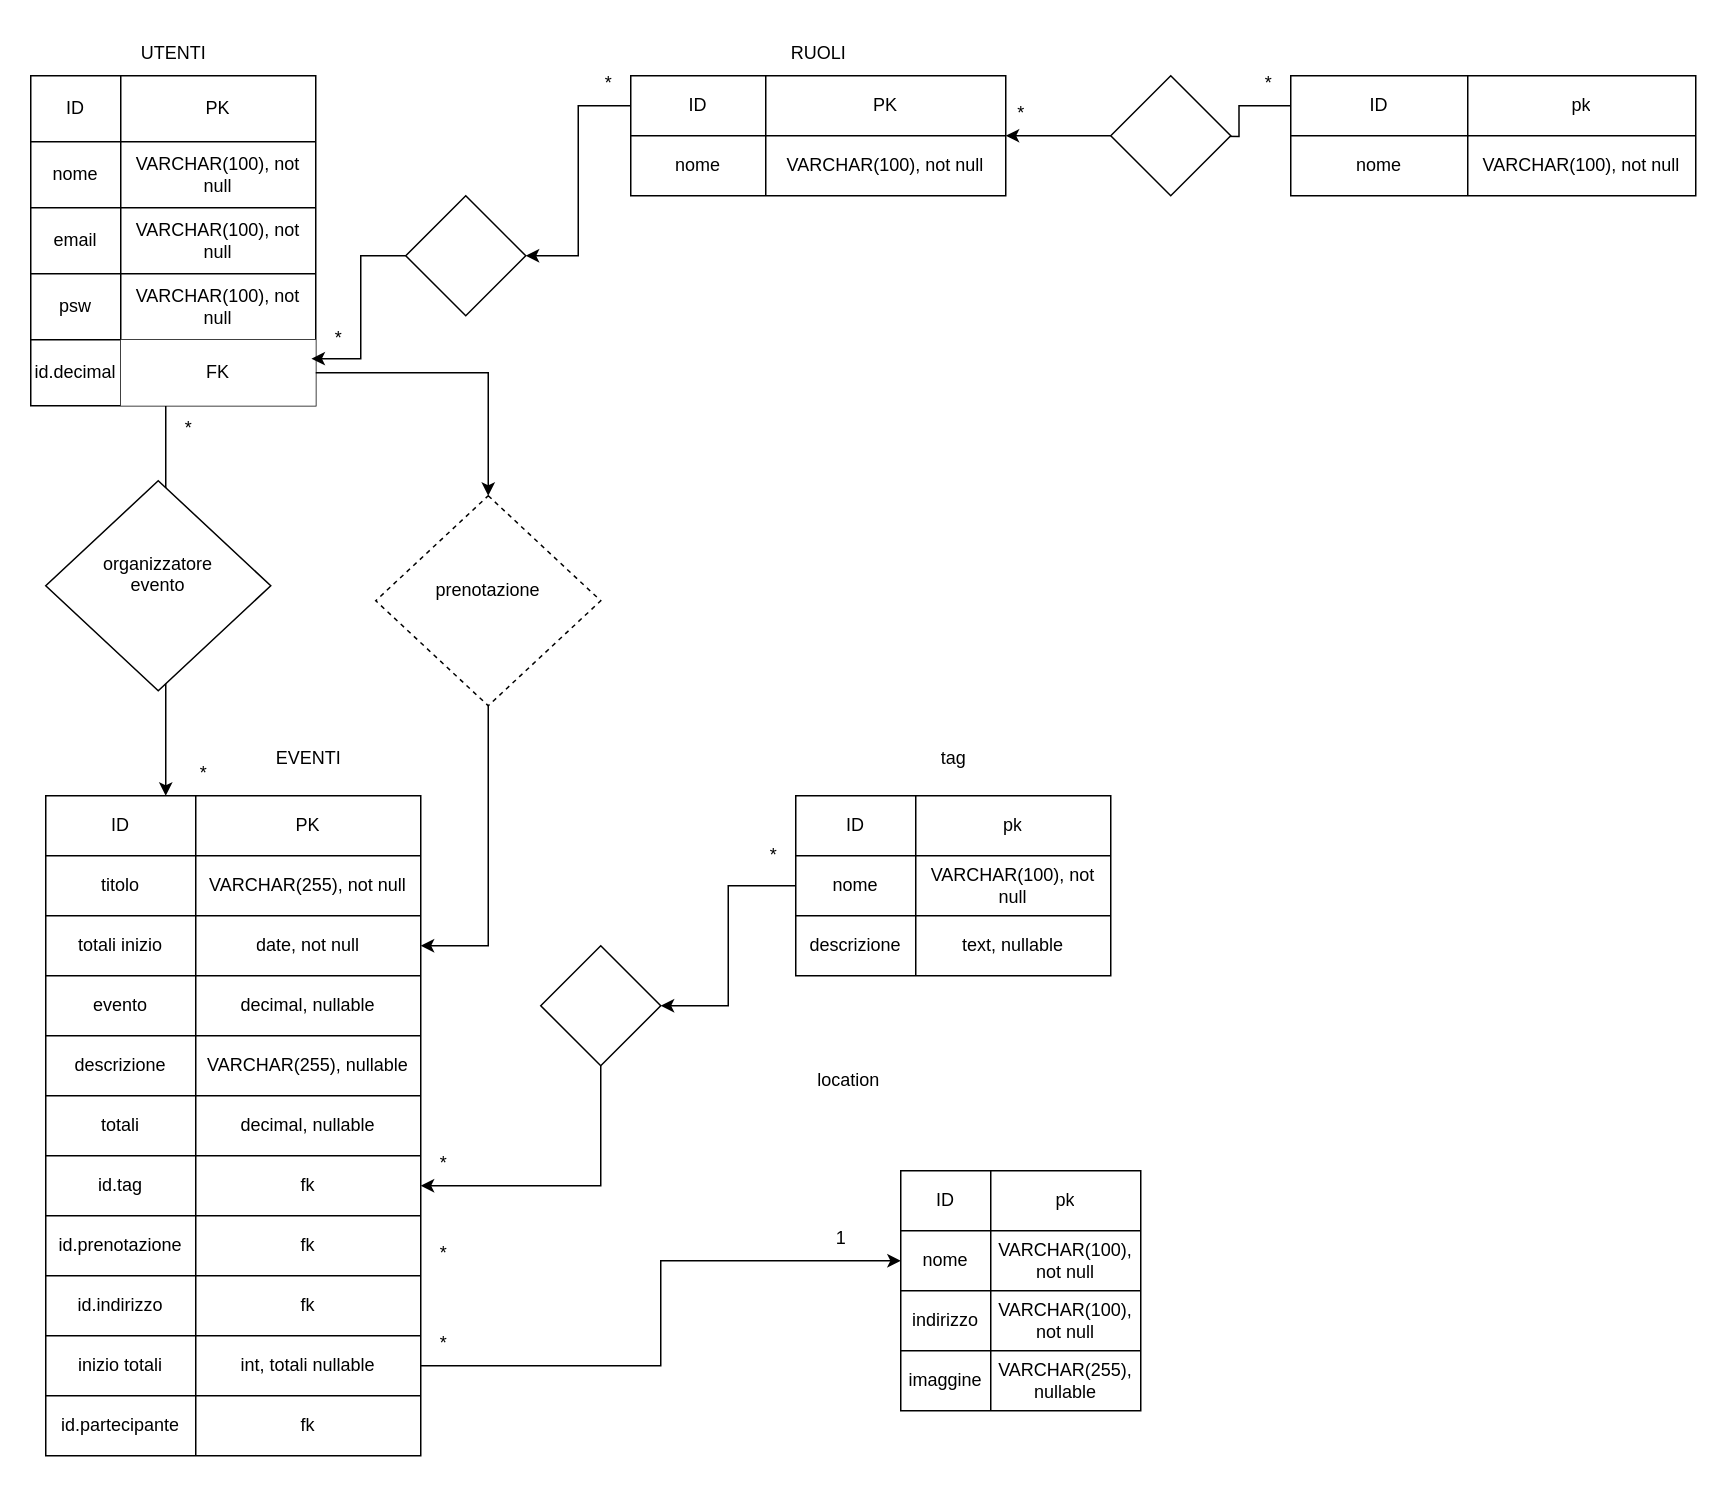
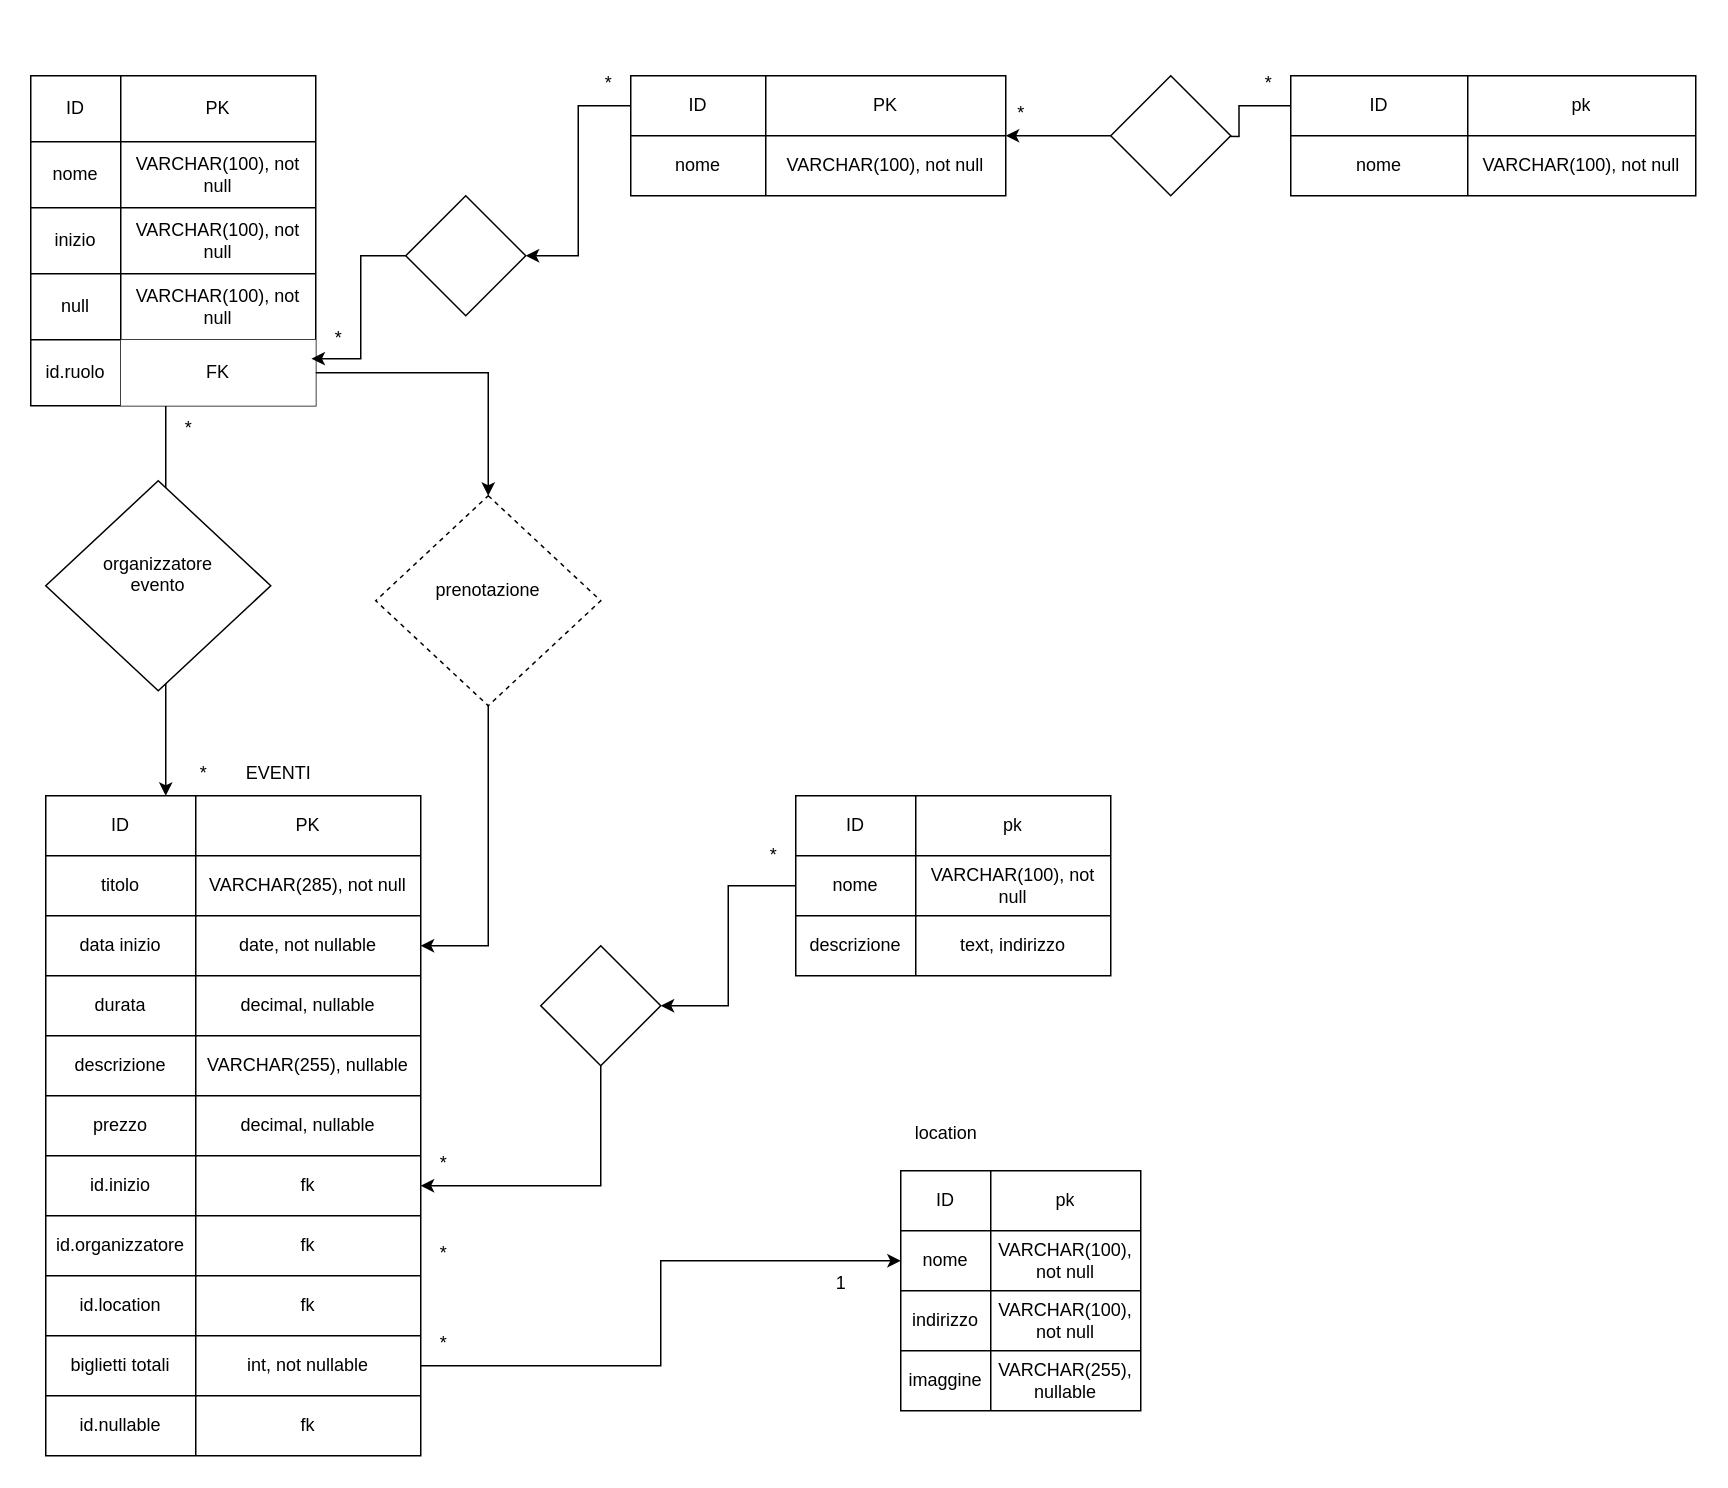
node "UTENTI": removed
node "RUOLI": removed
node "email": label "email" -> "inizio"
node "psw": label "psw" -> "null"
node "id.decimal": label "id.decimal" -> "id.ruolo"
node "EVENTI": moved (308, 758) -> (278, 773)
node "tag": removed
node "VARCHAR(255), not null": label "VARCHAR(255), not null" -> "VARCHAR(285), not null"
node "totali inizio": label "totali inizio" -> "data inizio"
node "date, not null": label "date, not null" -> "date, not nullable"
node "text, nullable": label "text, nullable" -> "text, indirizzo"
node "evento": label "evento" -> "durata"
node "location": moved (848, 1081) -> (946, 1133)
node "totali": label "totali" -> "prezzo"
node "id.tag": label "id.tag" -> "id.inizio"
node "1": moved (841, 1238) -> (841, 1283)
node "id.prenotazione": label "id.prenotazione" -> "id.organizzatore"
node "id.indirizzo": label "id.indirizzo" -> "id.location"
node "inizio totali": label "inizio totali" -> "biglietti totali"
node "int, totali nullable": label "int, totali nullable" -> "int, not nullable"
node "id.partecipante": label "id.partecipante" -> "id.nullable"
